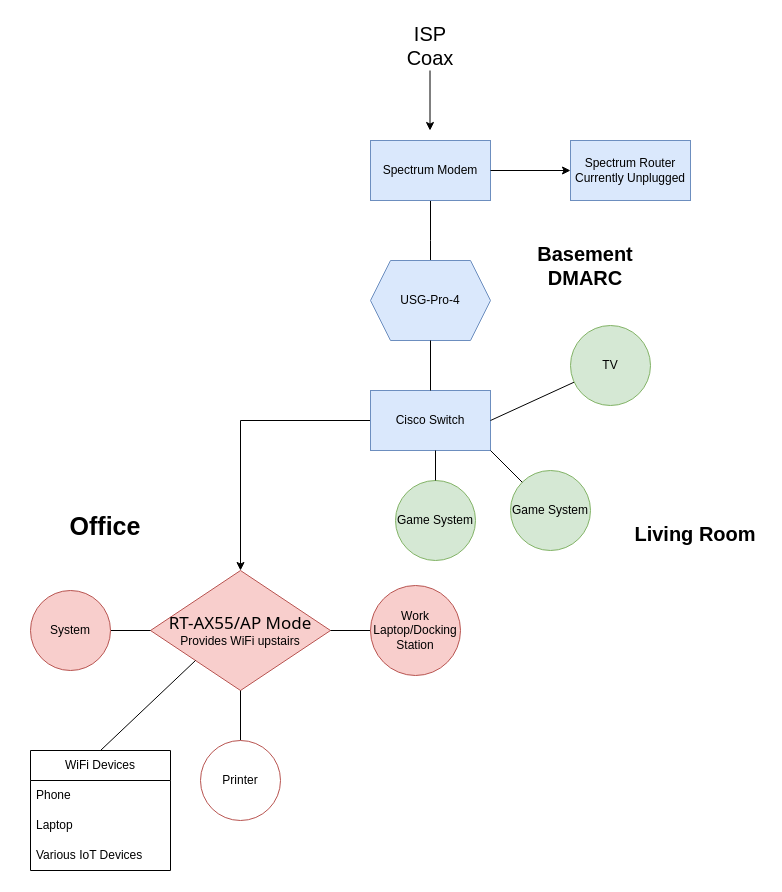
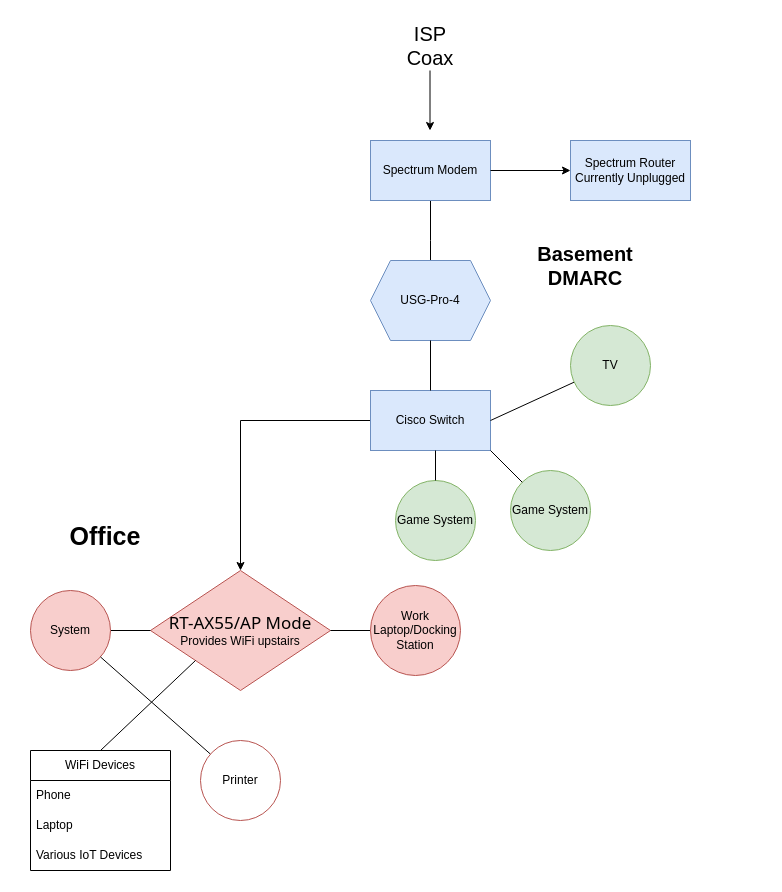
node "Office": moved (106, 526) -> (106, 536)
node "Living Room": removed
edge "RT-AX55/AP Mode Provides WiFi upstairs" -- "Printer": now "System" -- "Printer"
